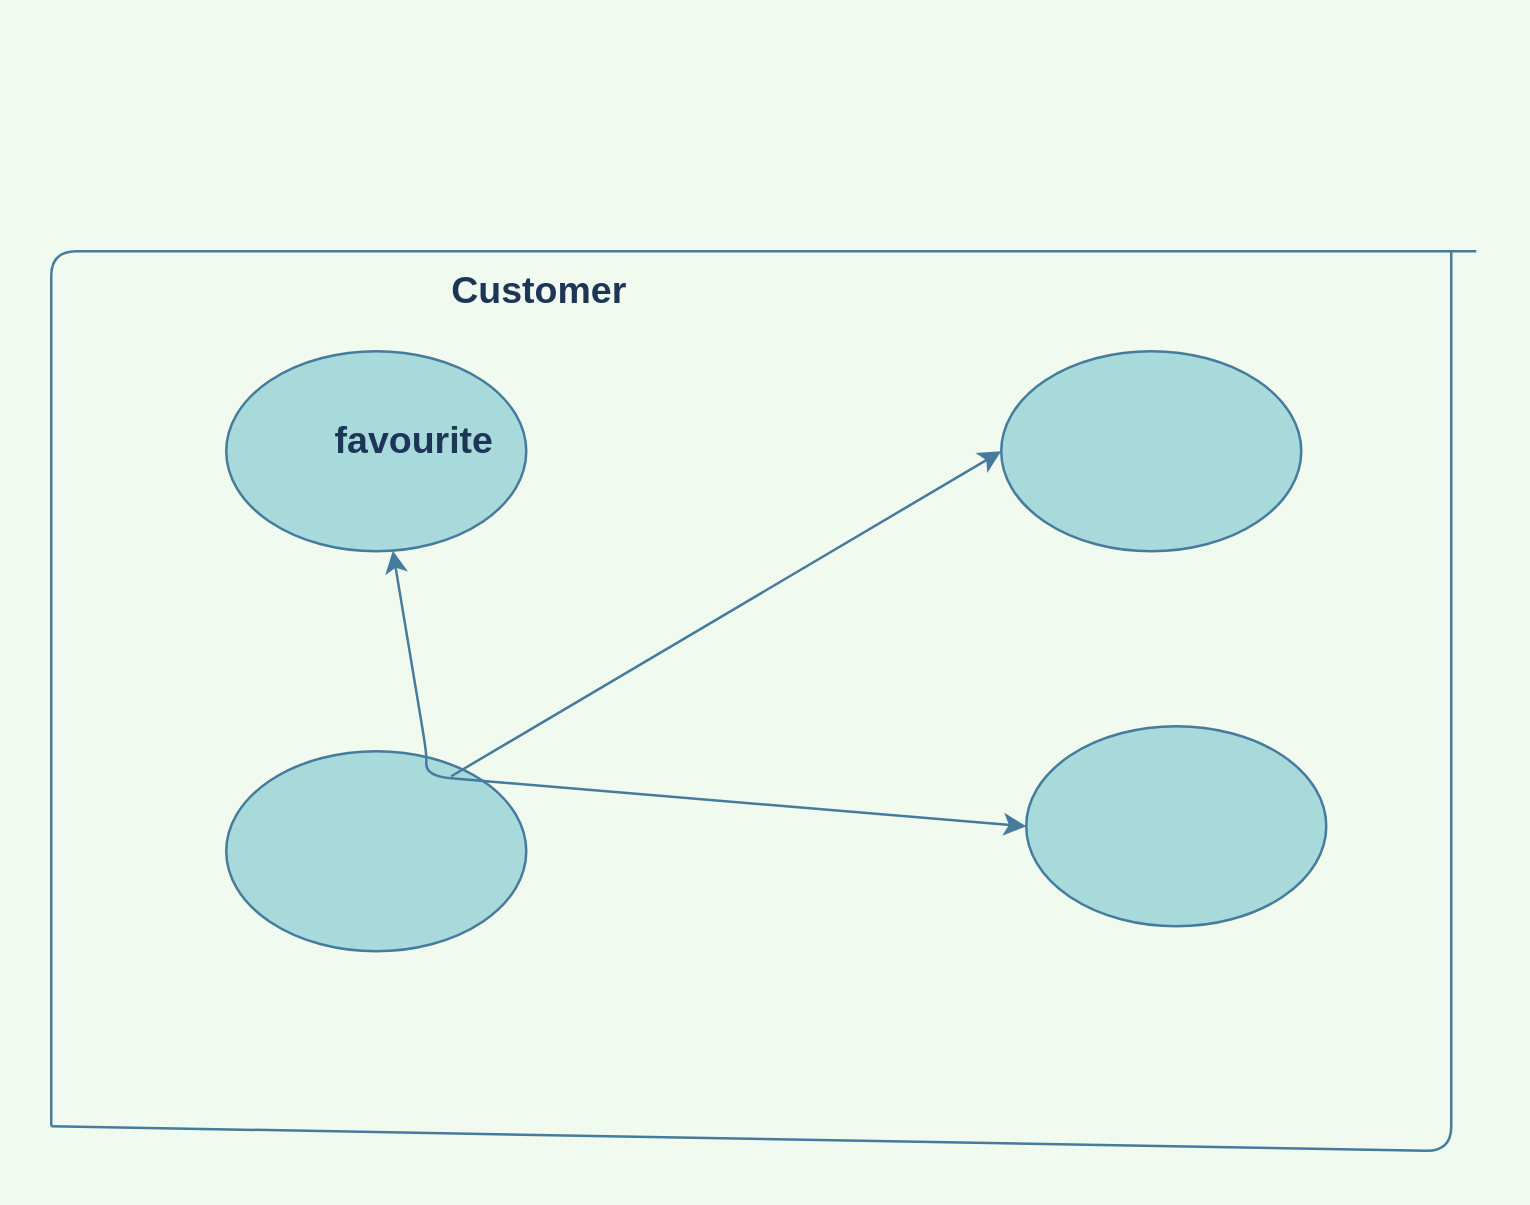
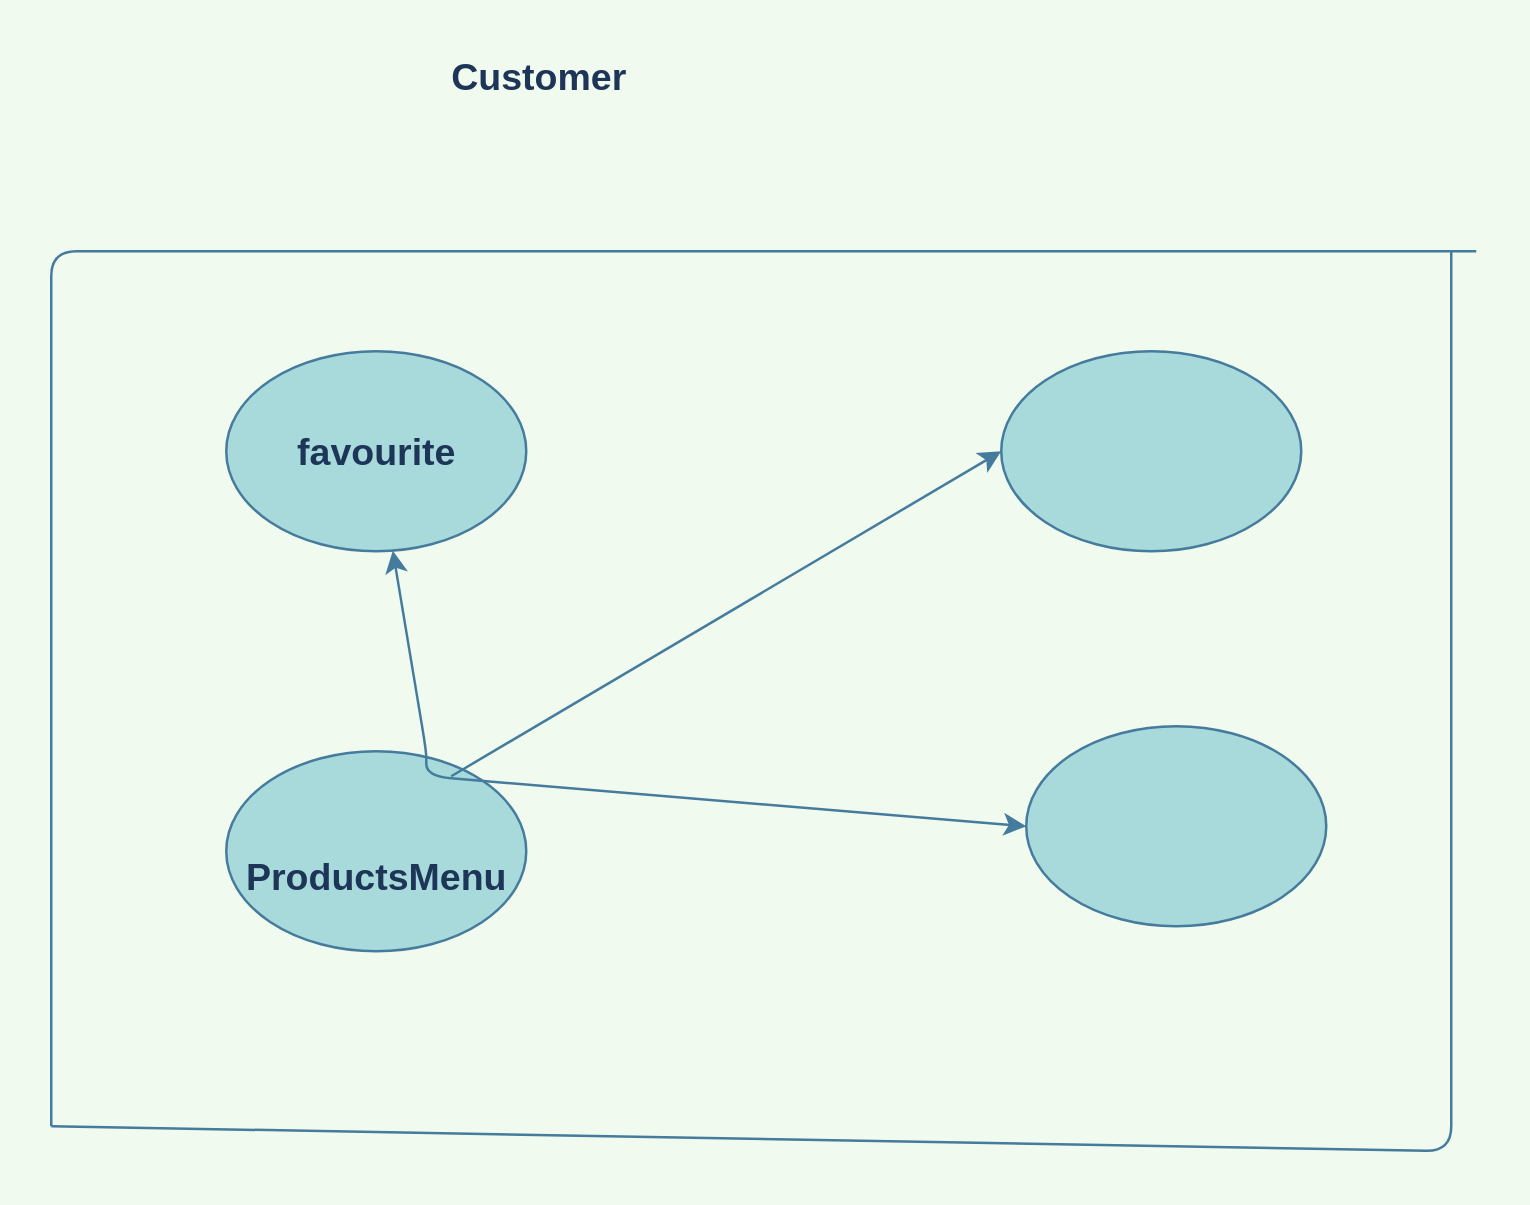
node "Customer": moved (539, 289) -> (539, 76)
node "favourite": moved (414, 439) -> (376, 451)
node "ProductsMenu": added
